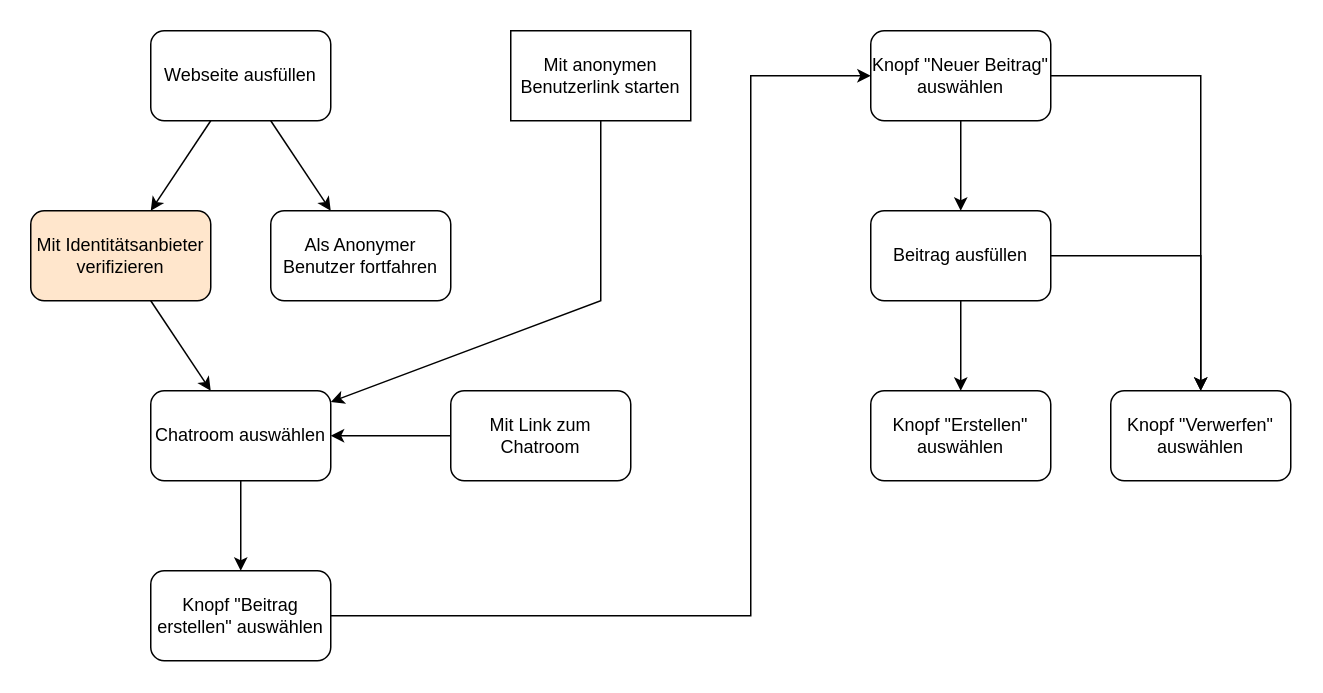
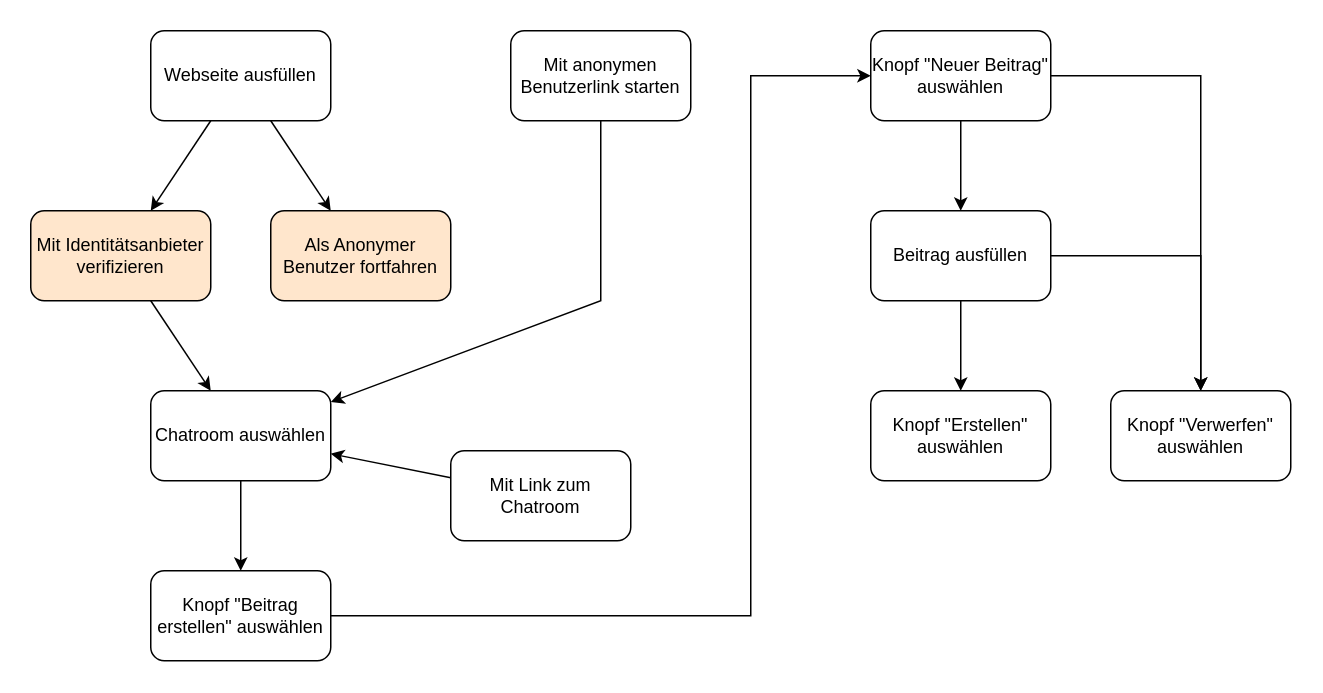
node "Mit anonymen Benutzerlink starten": shape rectangle -> rounded rectangle
node "Als Anonymer Benutzer fortfahren": fillcolor #ffffff -> #ffe6cc
node "Mit Link zum Chatroom": moved (541, 436) -> (541, 496)
